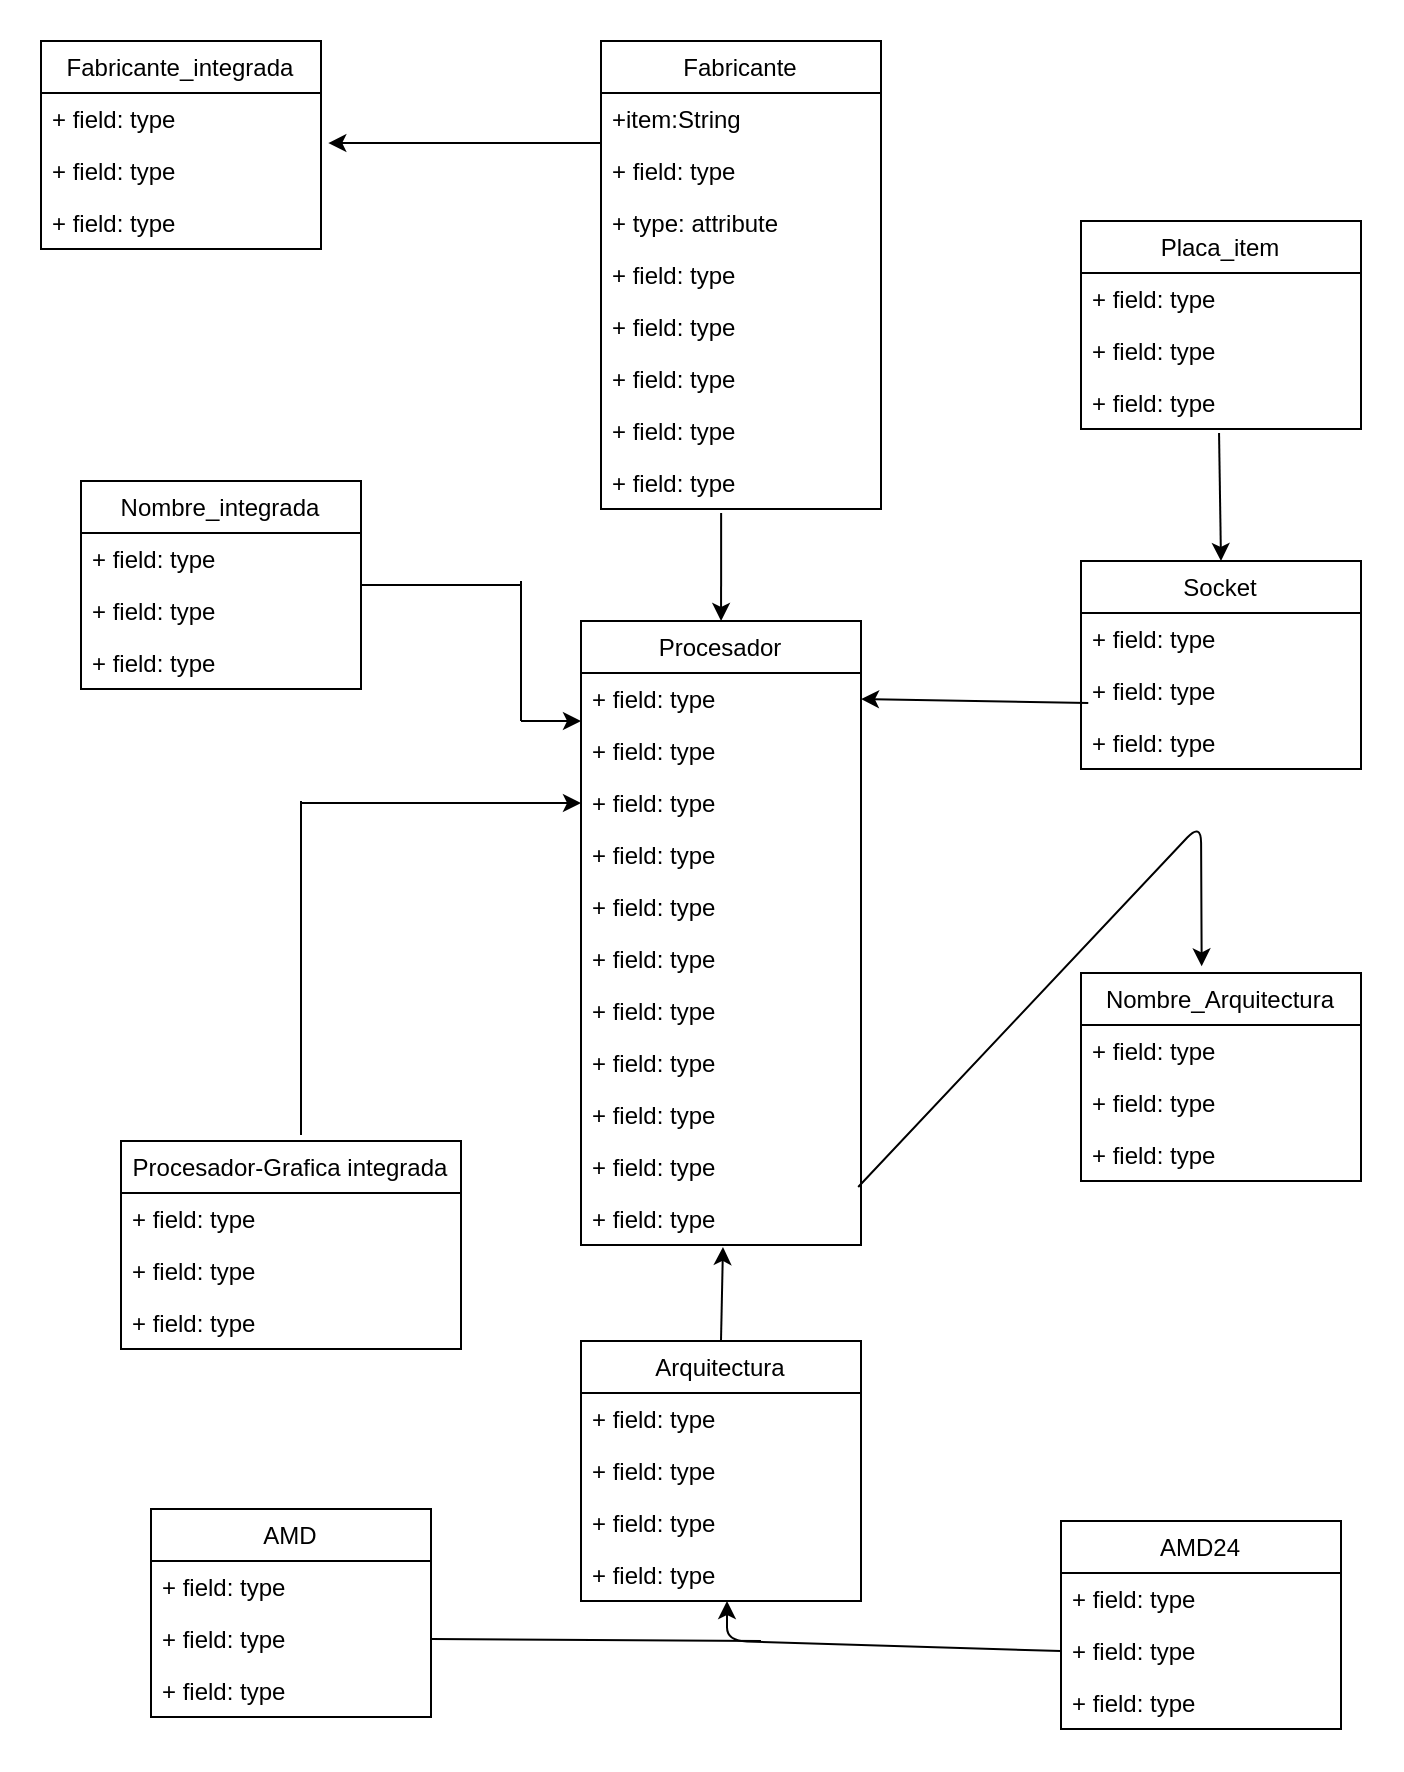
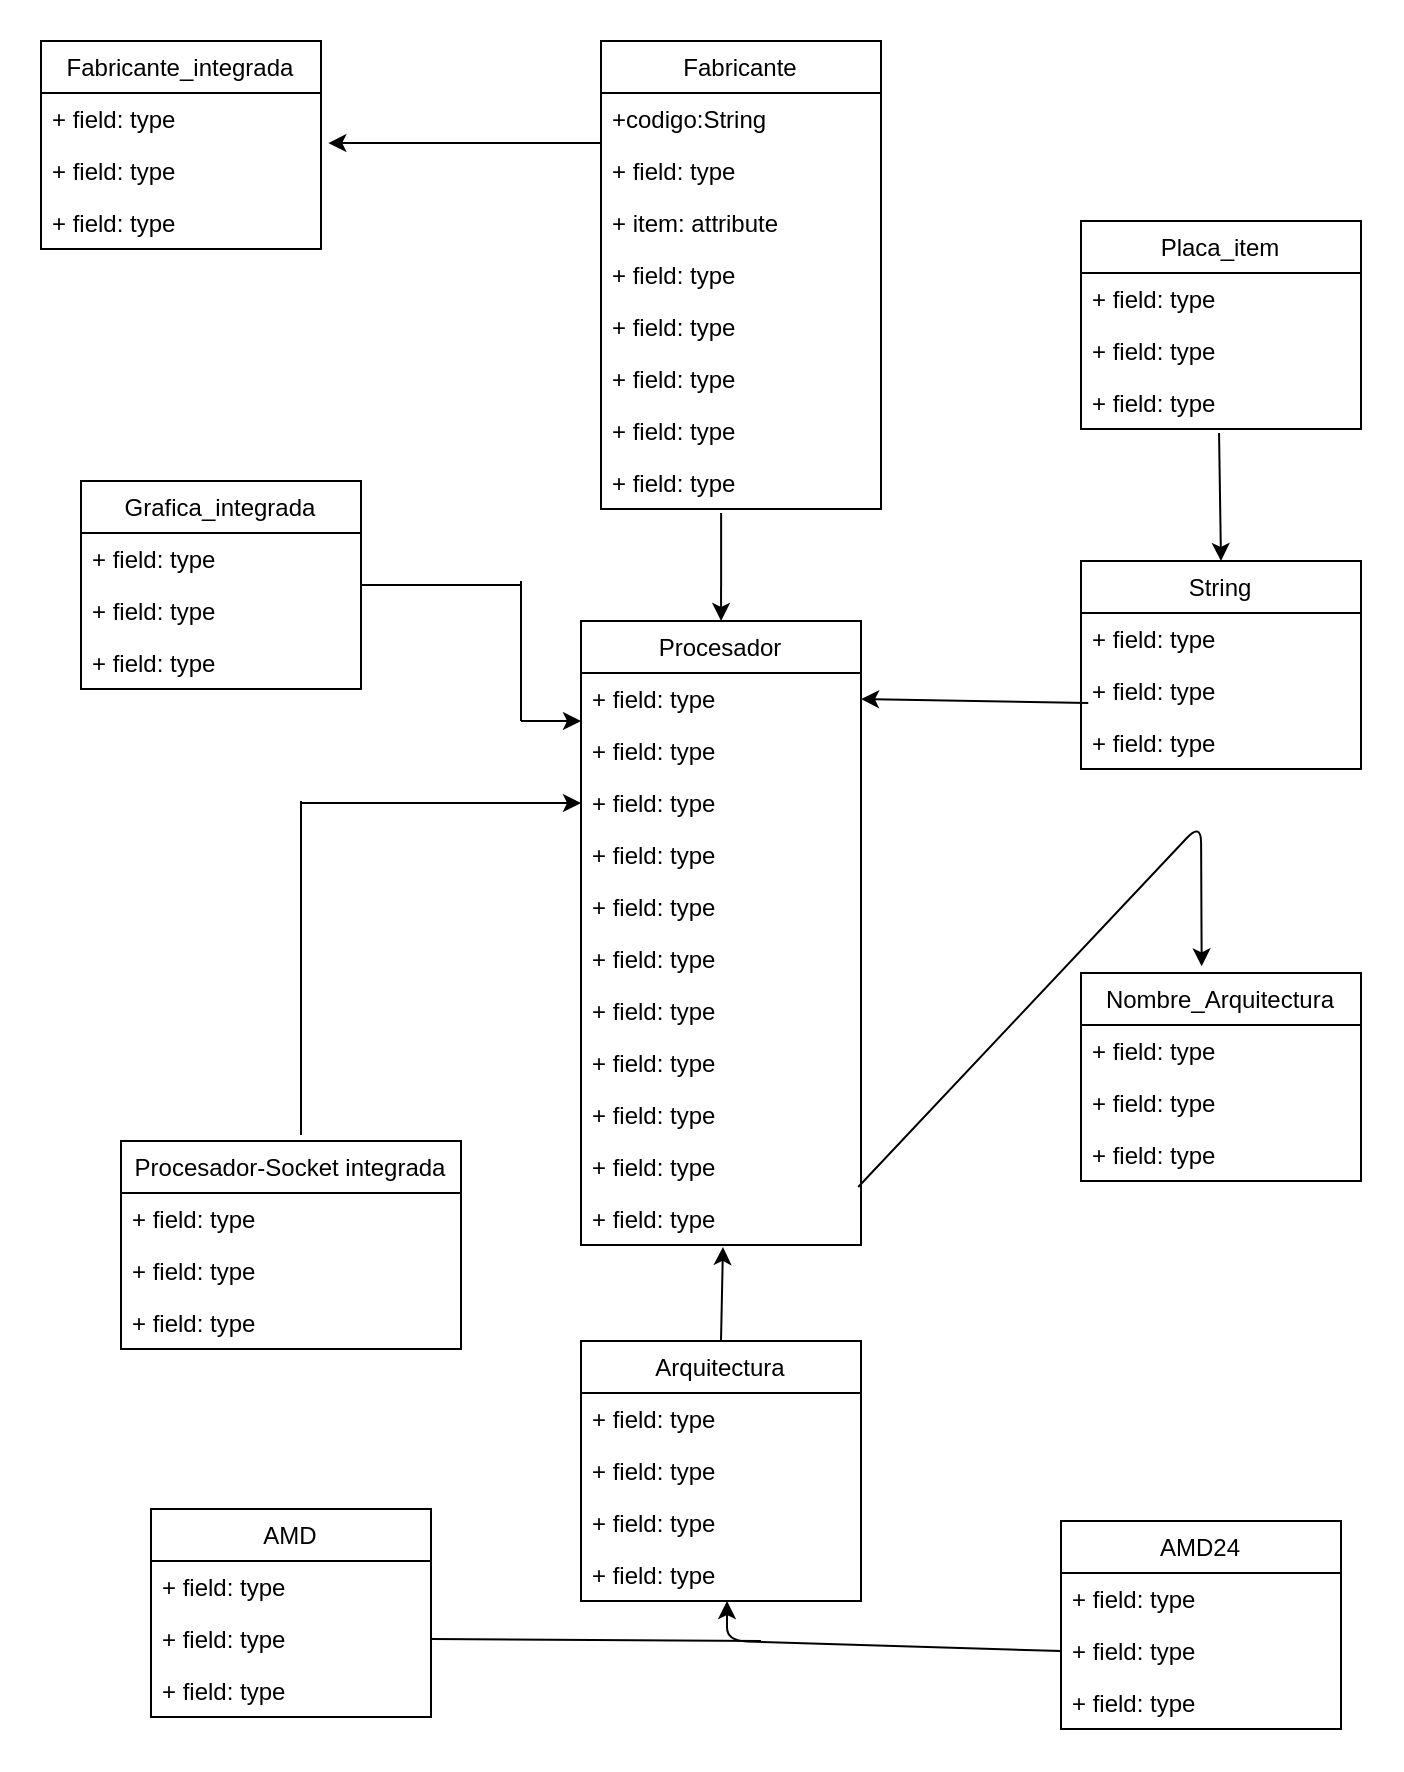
node "+item:String": label "+item:String" -> "+codigo:String"
node "+ type: attribute": label "+ type: attribute" -> "+ item: attribute"
node "Nombre_integrada": label "Nombre_integrada" -> "Grafica_integrada"
node "Socket": label "Socket" -> "String"
node "Procesador-Grafica integrada": label "Procesador-Grafica integrada" -> "Procesador-Socket integrada"
